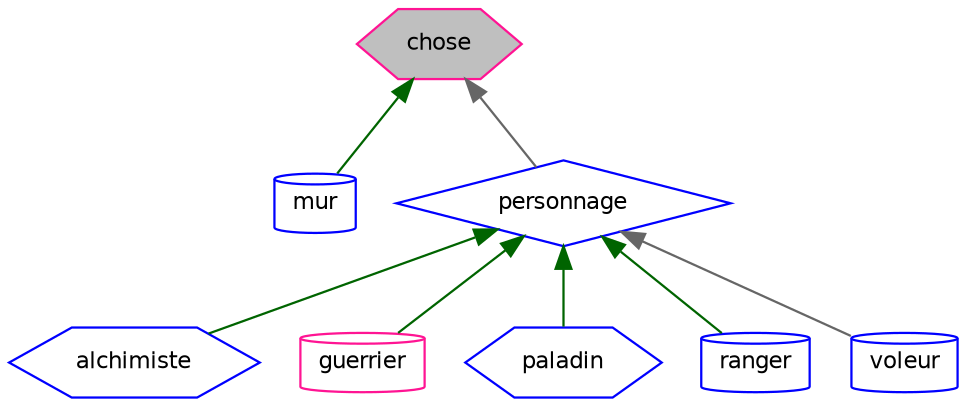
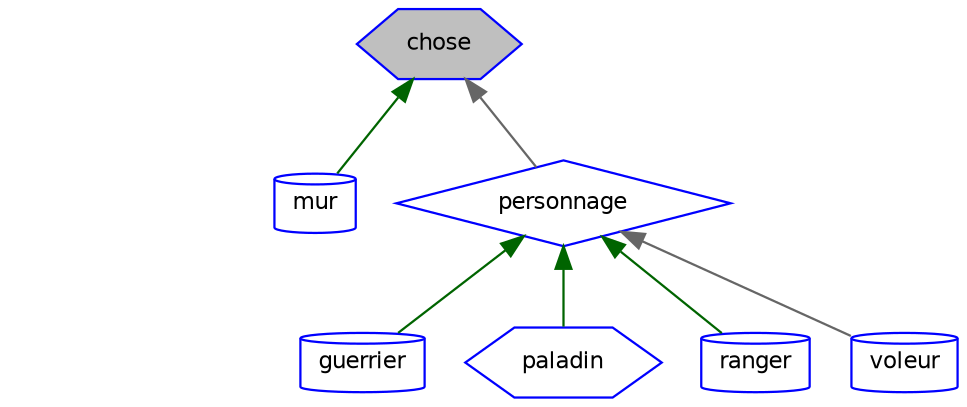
node "chose": color deeppink -> blue
node "alchimiste": removed
node "guerrier": color deeppink -> blue
